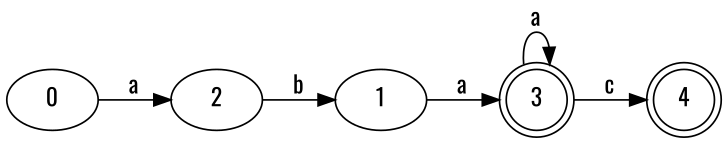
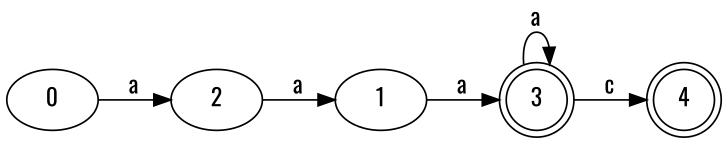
edge "2" -> "1": label "b" -> "a"
